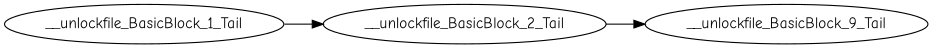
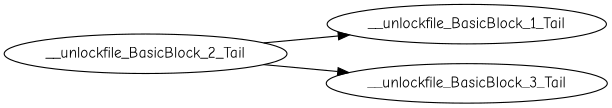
edge "__unlockfile_BasicBlock_1_Tail" -> "__unlockfile_BasicBlock_2_Tail": reversed
node "__unlockfile_BasicBlock_9_Tail": label "__unlockfile_BasicBlock_9_Tail" -> "__unlockfile_BasicBlock_3_Tail"
